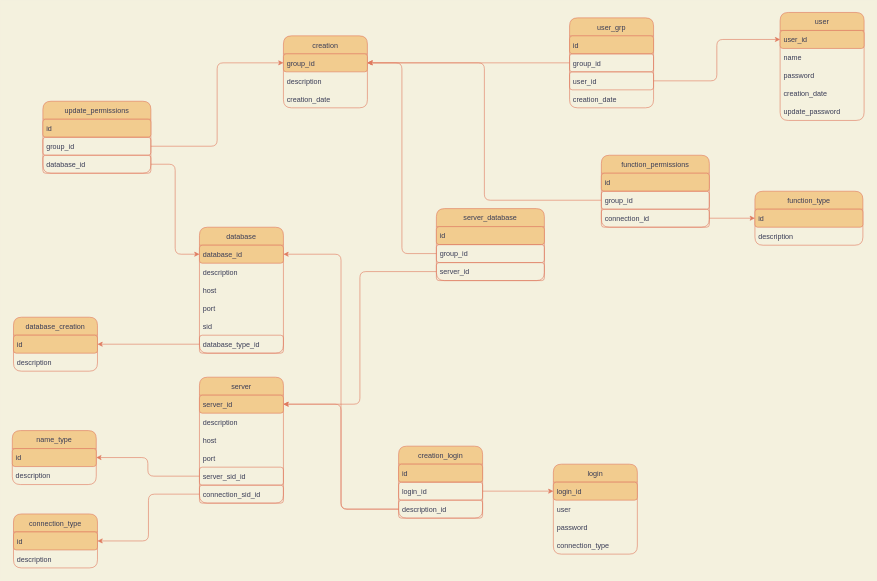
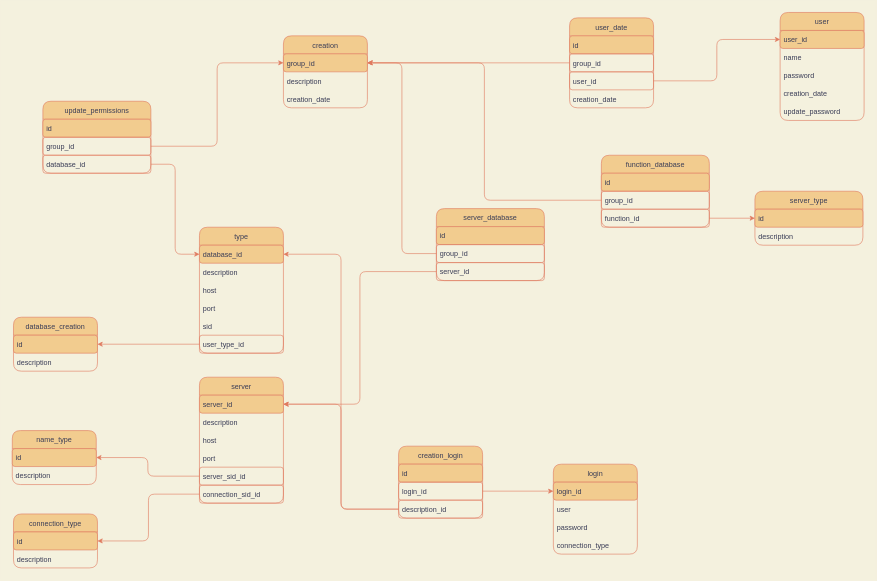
node "user_grp": label "user_grp" -> "user_date"
node "function_permissions": label "function_permissions" -> "function_database"
node "function_type": label "function_type" -> "server_type"
node "connection_id": label "connection_id" -> "function_id"
node "database": label "database" -> "type"
node "database_type_id": label "database_type_id" -> "user_type_id"
